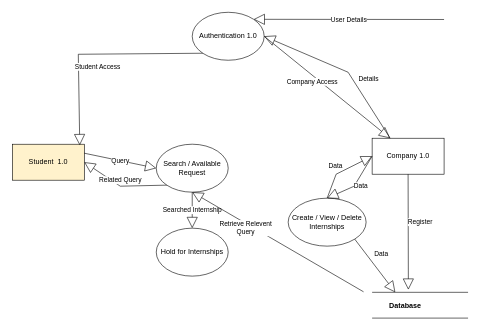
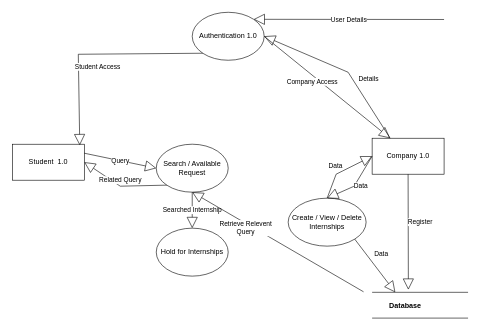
node "Student 1.0": fillcolor #fff2cc -> #ffffff
